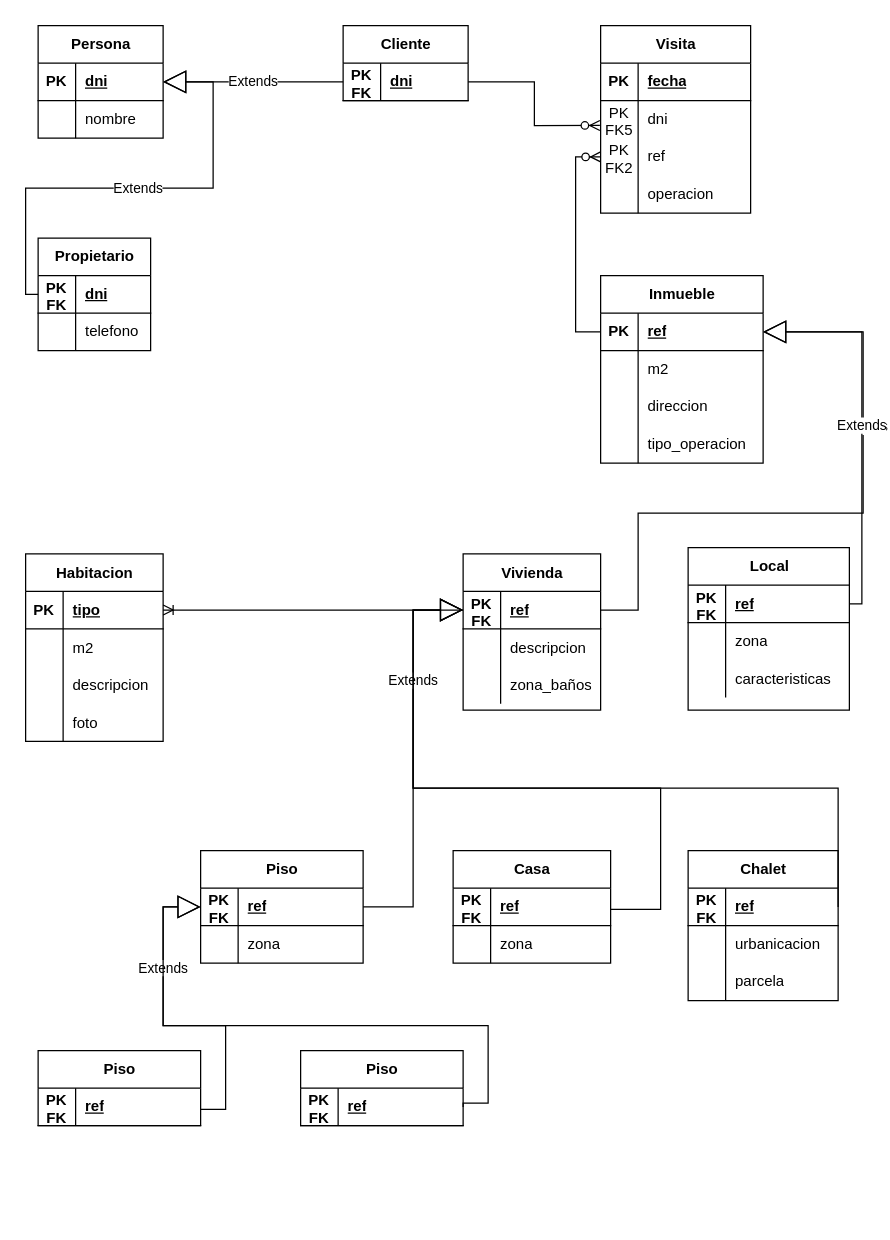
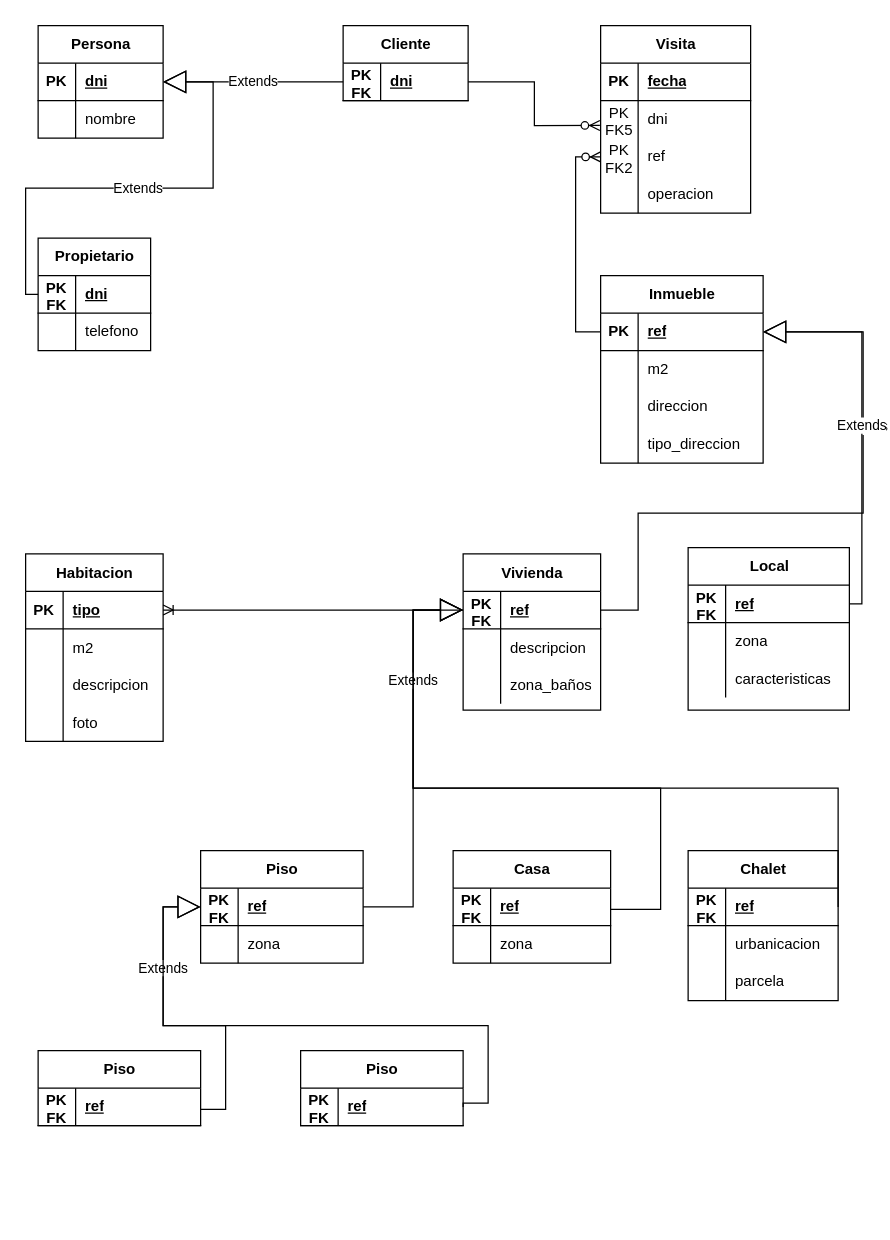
node "tipo_operacion": label "tipo_operacion" -> "tipo_direccion"
